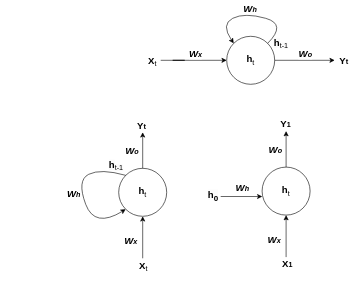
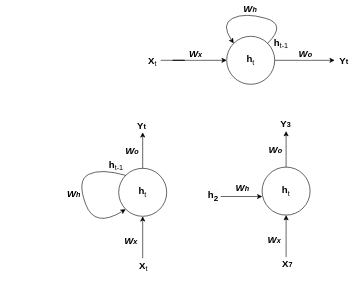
node "Y1": label "Y1" -> "Y3"
node "h0": label "h0" -> "h2"
node "X1": label "X1" -> "X7"
